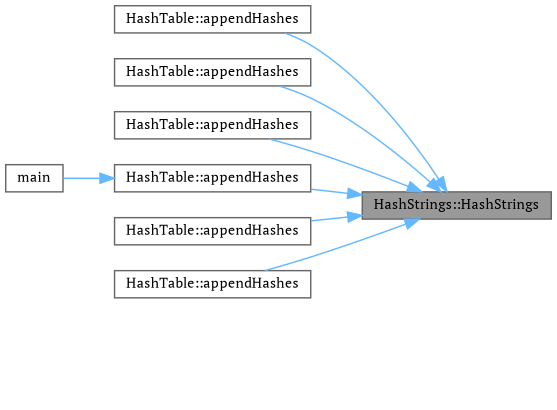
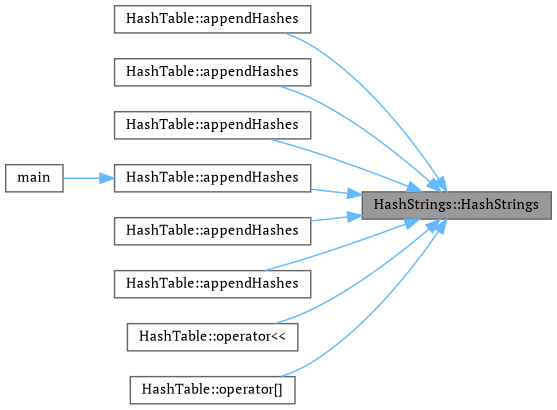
node "HashTable::operator<<": added
node "HashTable::operator[]": added
